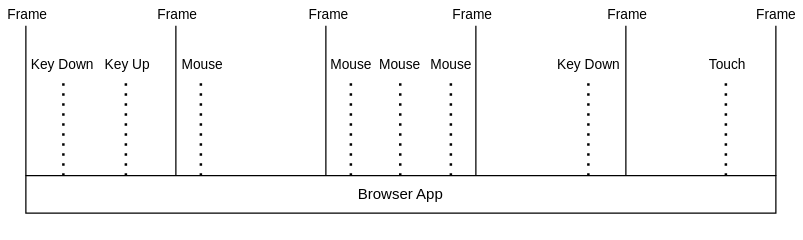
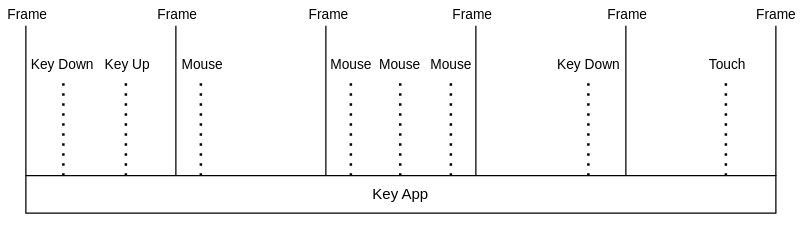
node "Browser App": label "Browser App" -> "Key App"
